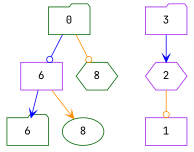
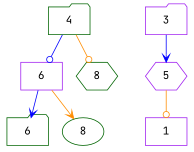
node "0": label "0" -> "4"
node "2": label "2" -> "5"
